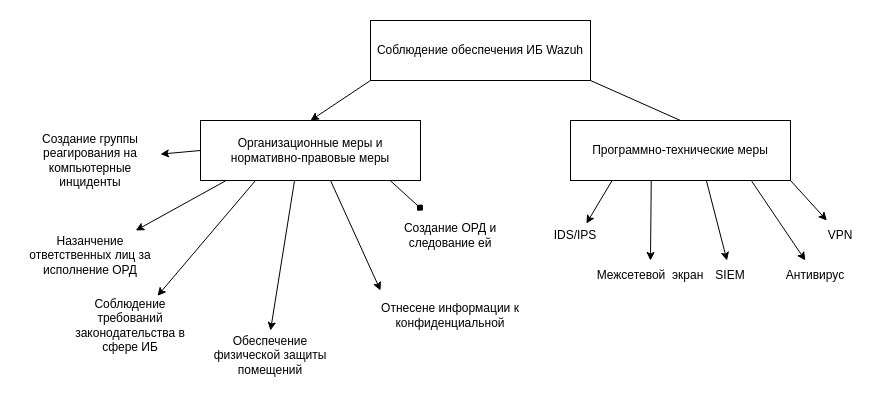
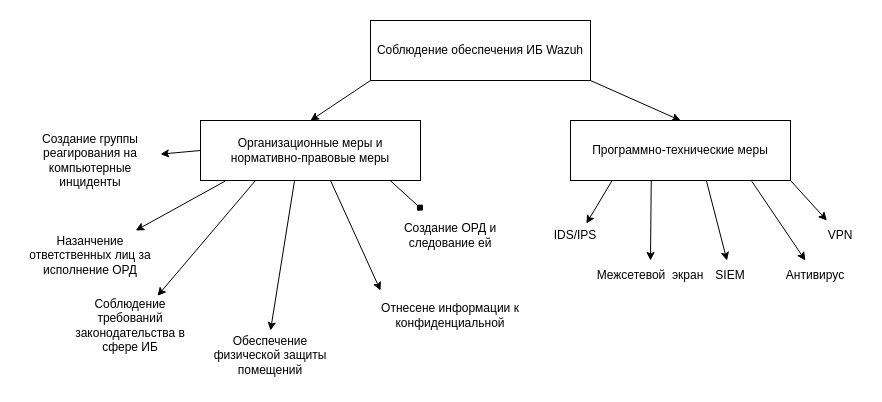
edge "Соблюдение обеспечения ИБ Wazuh" -- "Программно-технические меры": arrowhead none -> classic
